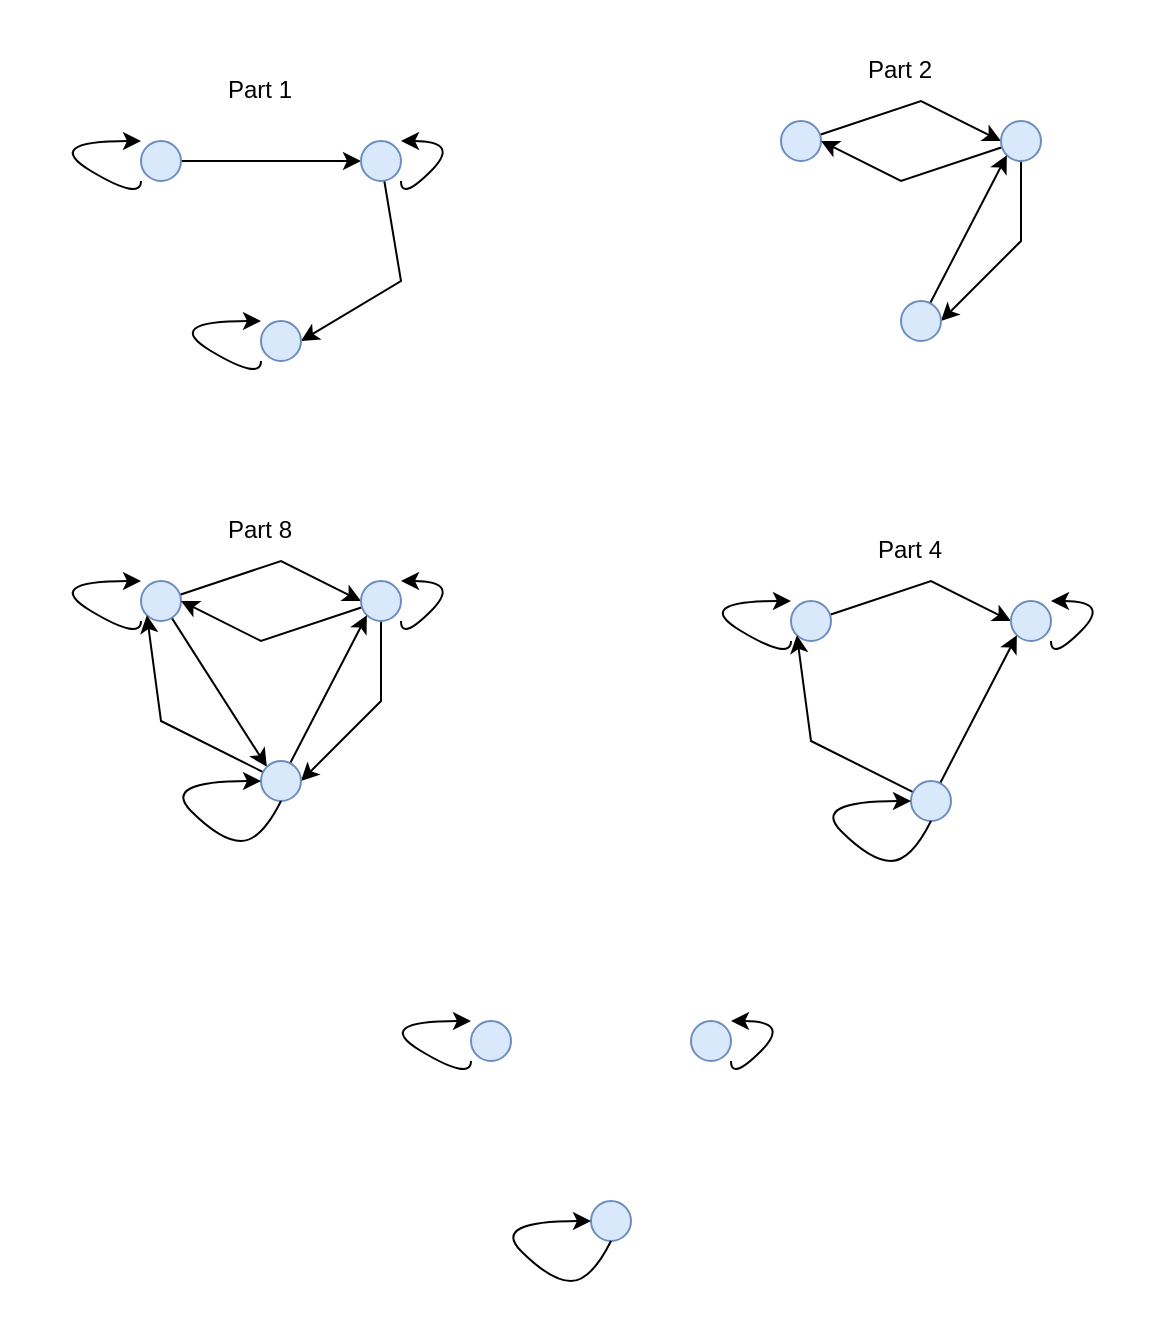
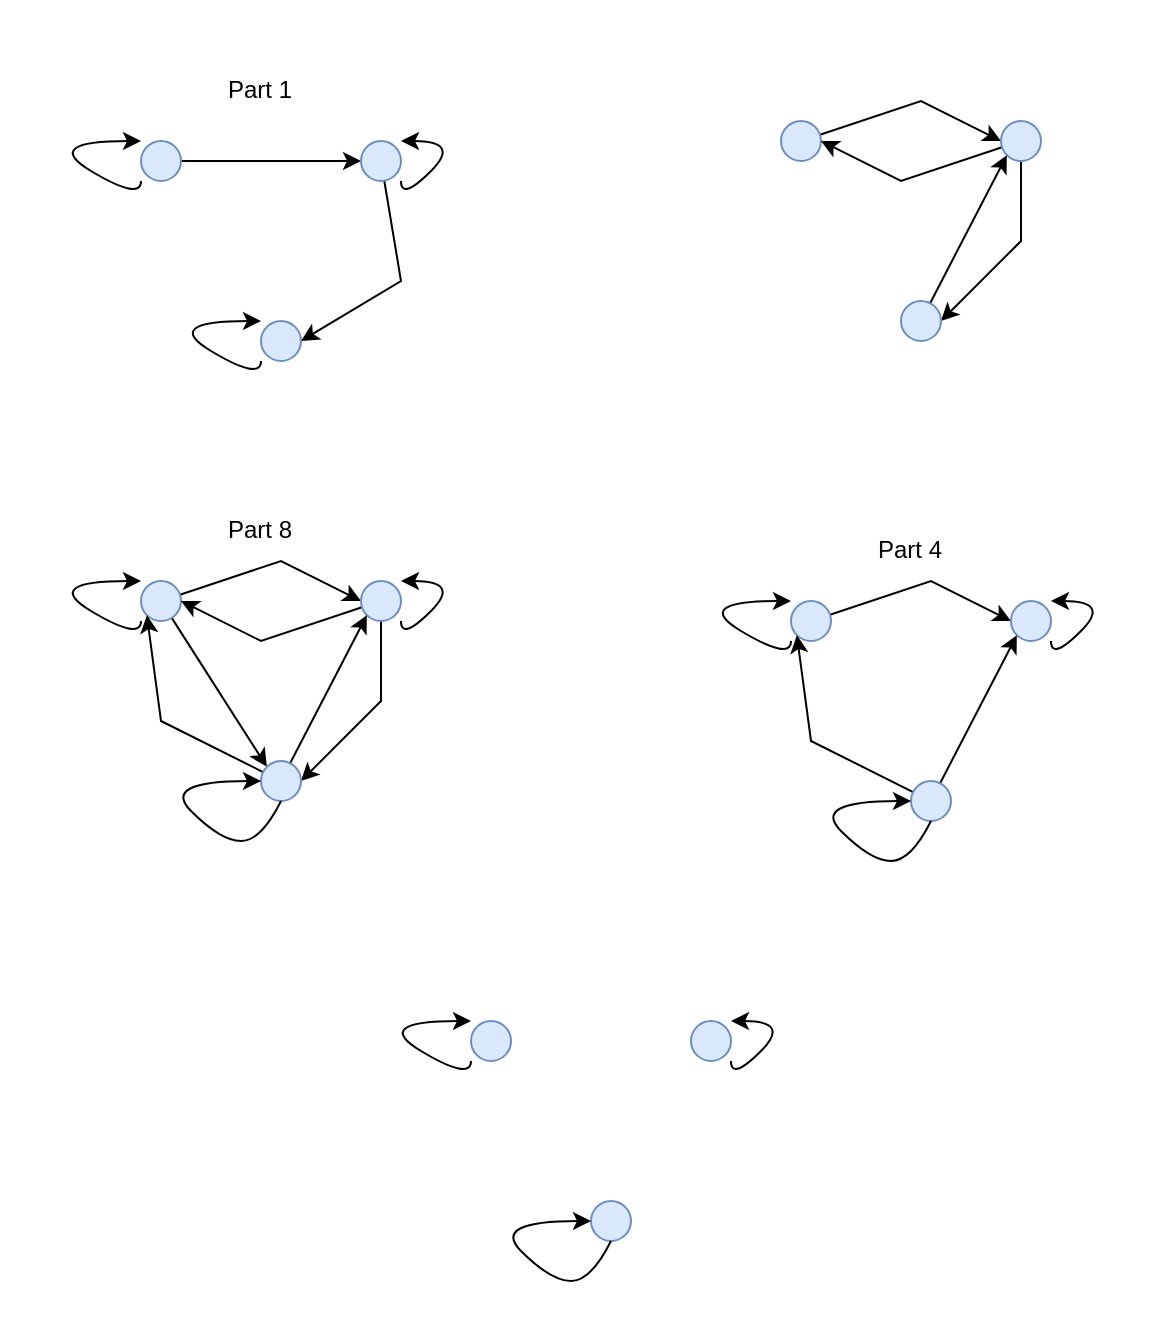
node "Part 2": removed
